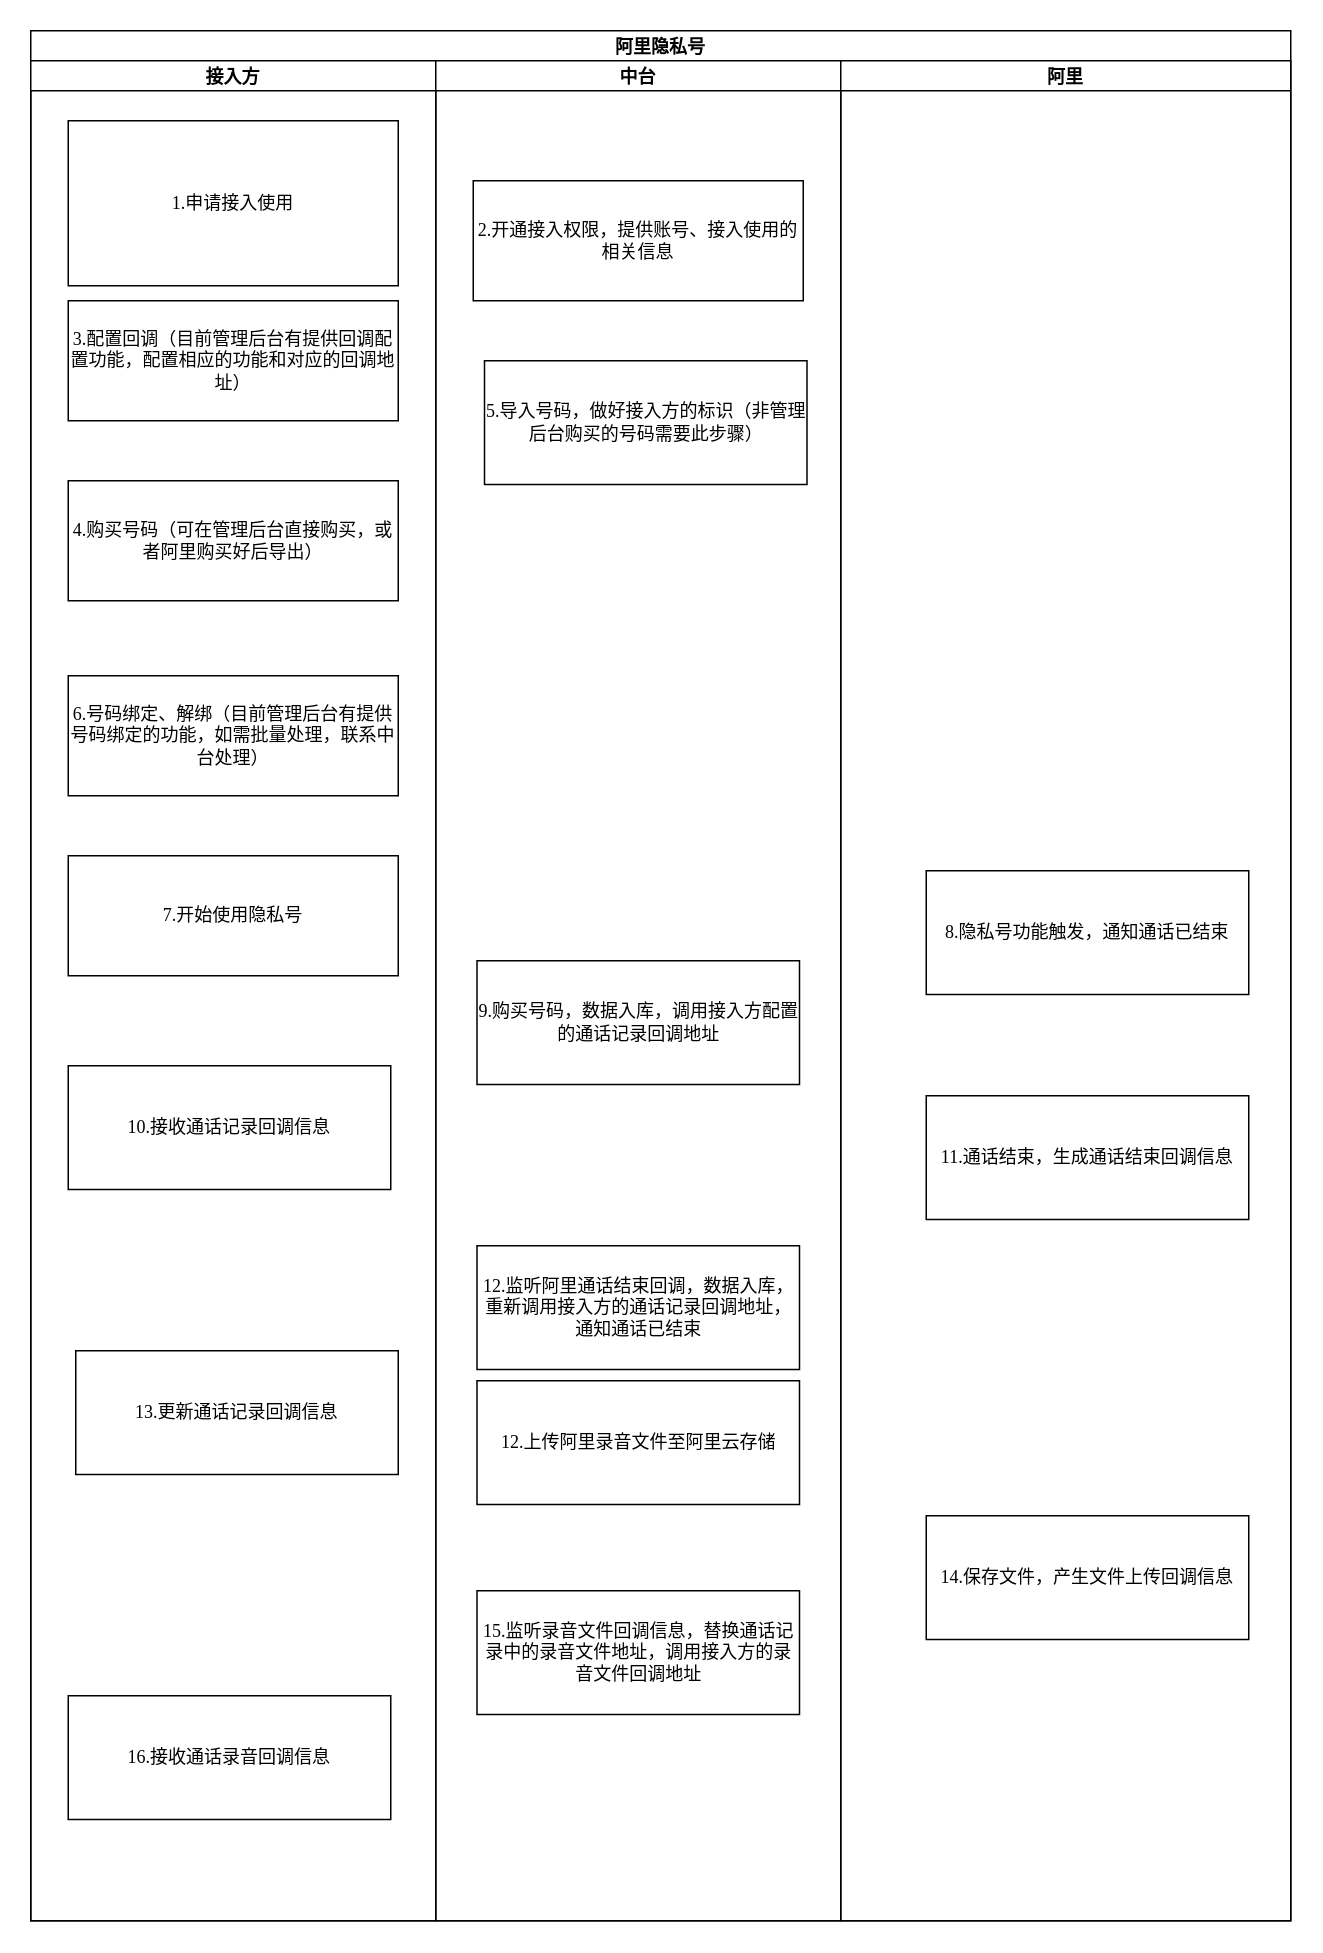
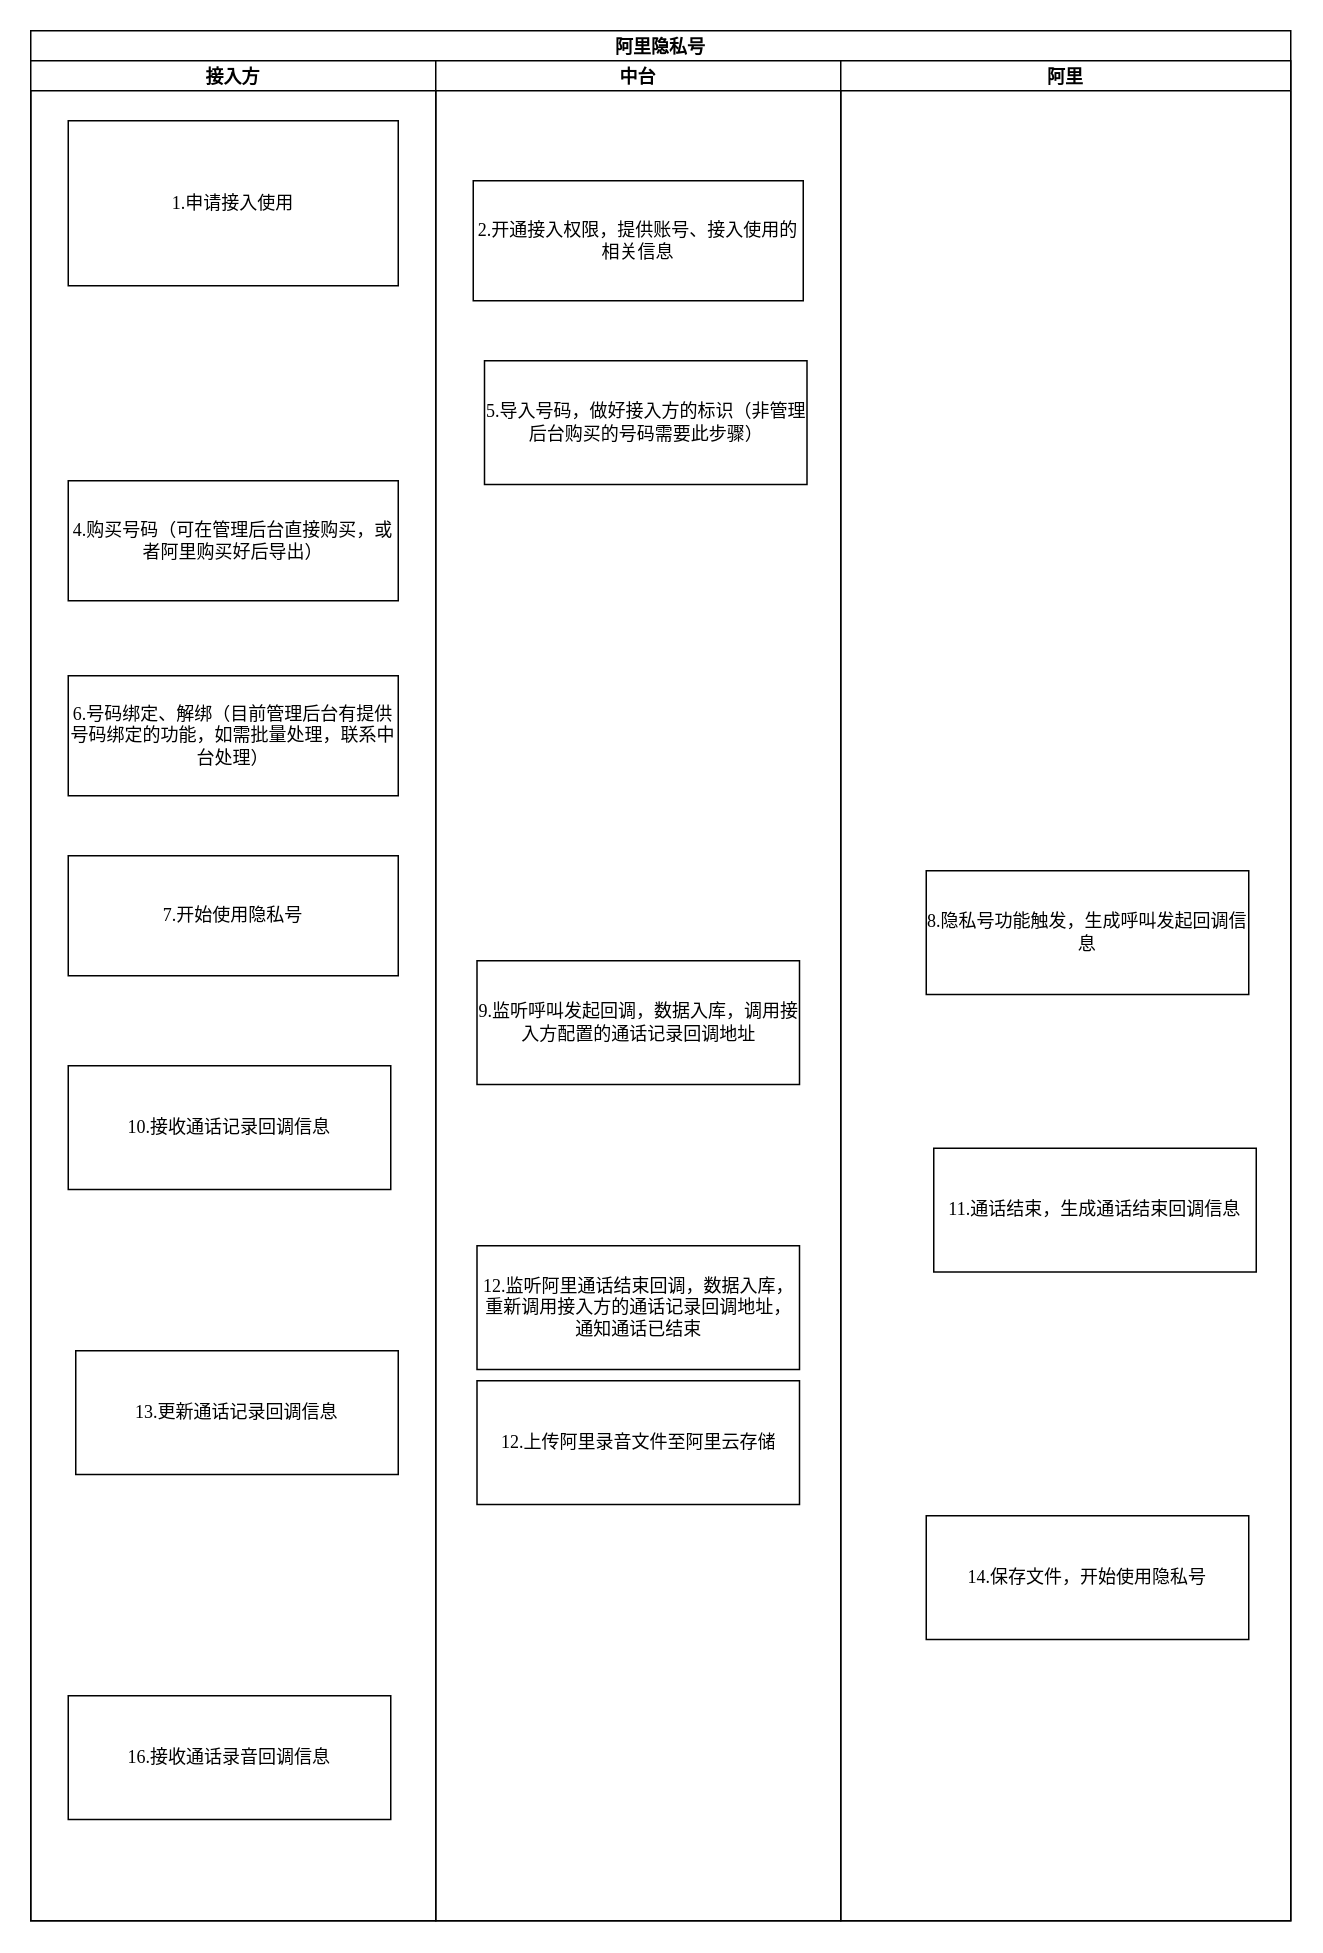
node "3.配置回调（目前管理后台有提供回调配置功能，配置相应的功能和对应的回调地址）": removed
node "8.隐私号功能触发，通知通话已结束": label "8.隐私号功能触发，通知通话已结束" -> "8.隐私号功能触发，生成呼叫发起回调信息"
node "9.购买号码，数据入库，调用接入方配置的通话记录回调地址": label "9.购买号码，数据入库，调用接入方配置的通话记录回调地址" -> "9.监听呼叫发起回调，数据入库，调用接入方配置的通话记录回调地址"
node "11.通话结束，生成通话结束回调信息": moved (1088, 1158) -> (1095, 1210)
node "14.保存文件，产生文件上传回调信息": label "14.保存文件，产生文件上传回调信息" -> "14.保存文件，开始使用隐私号"
node "15.监听录音文件回调信息，替换通话记录中的录音文件地址，调用接入方的录音文件回调地址": removed
